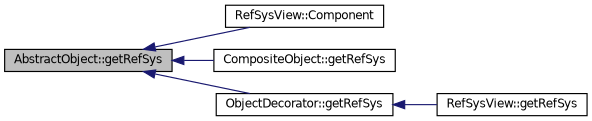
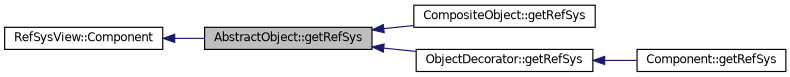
edge "RefSysView::Component" -> "AbstractObject::getRefSys": reversed
node "RefSysView::getRefSys": label "RefSysView::getRefSys" -> "Component::getRefSys"
